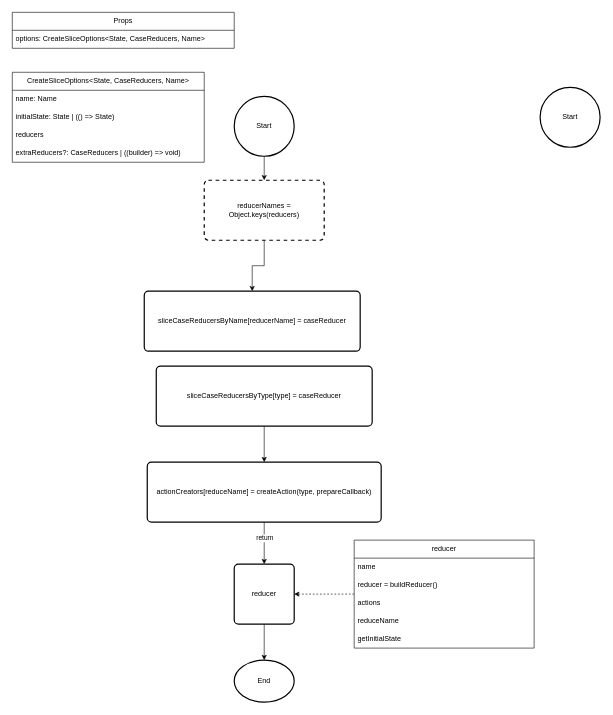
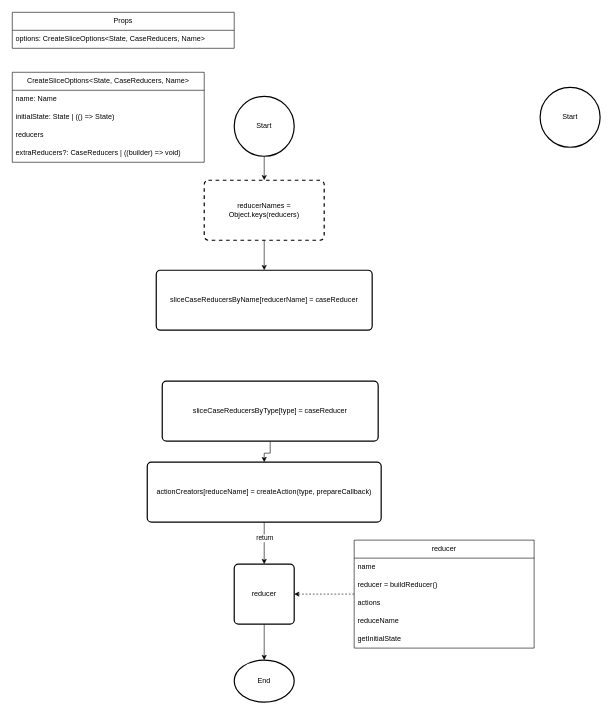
node "sliceCaseReducersByName[reducerName] = caseReducer": moved (252, 321) -> (264, 300)
node "sliceCaseReducersByType[type] = caseReducer": moved (264, 396) -> (270, 411)
